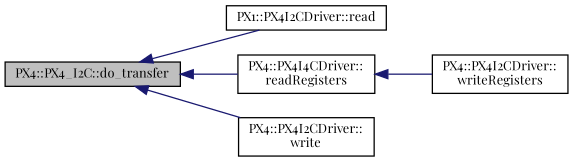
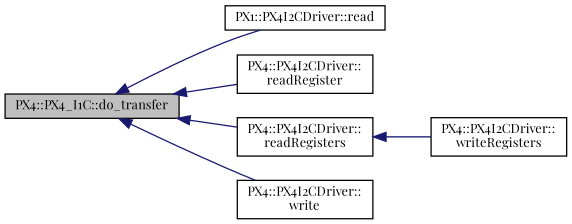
node "PX4::PX4_I2C::do_transfer": label "PX4::PX4_I2C::do_transfer" -> "PX4::PX4_I1C::do_transfer"
node "PX4::PX4I2CDriver:: readRegister": added
node "PX4::PX4I4CDriver:: readRegisters": label "PX4::PX4I4CDriver:: readRegisters" -> "PX4::PX4I2CDriver:: readRegisters"
